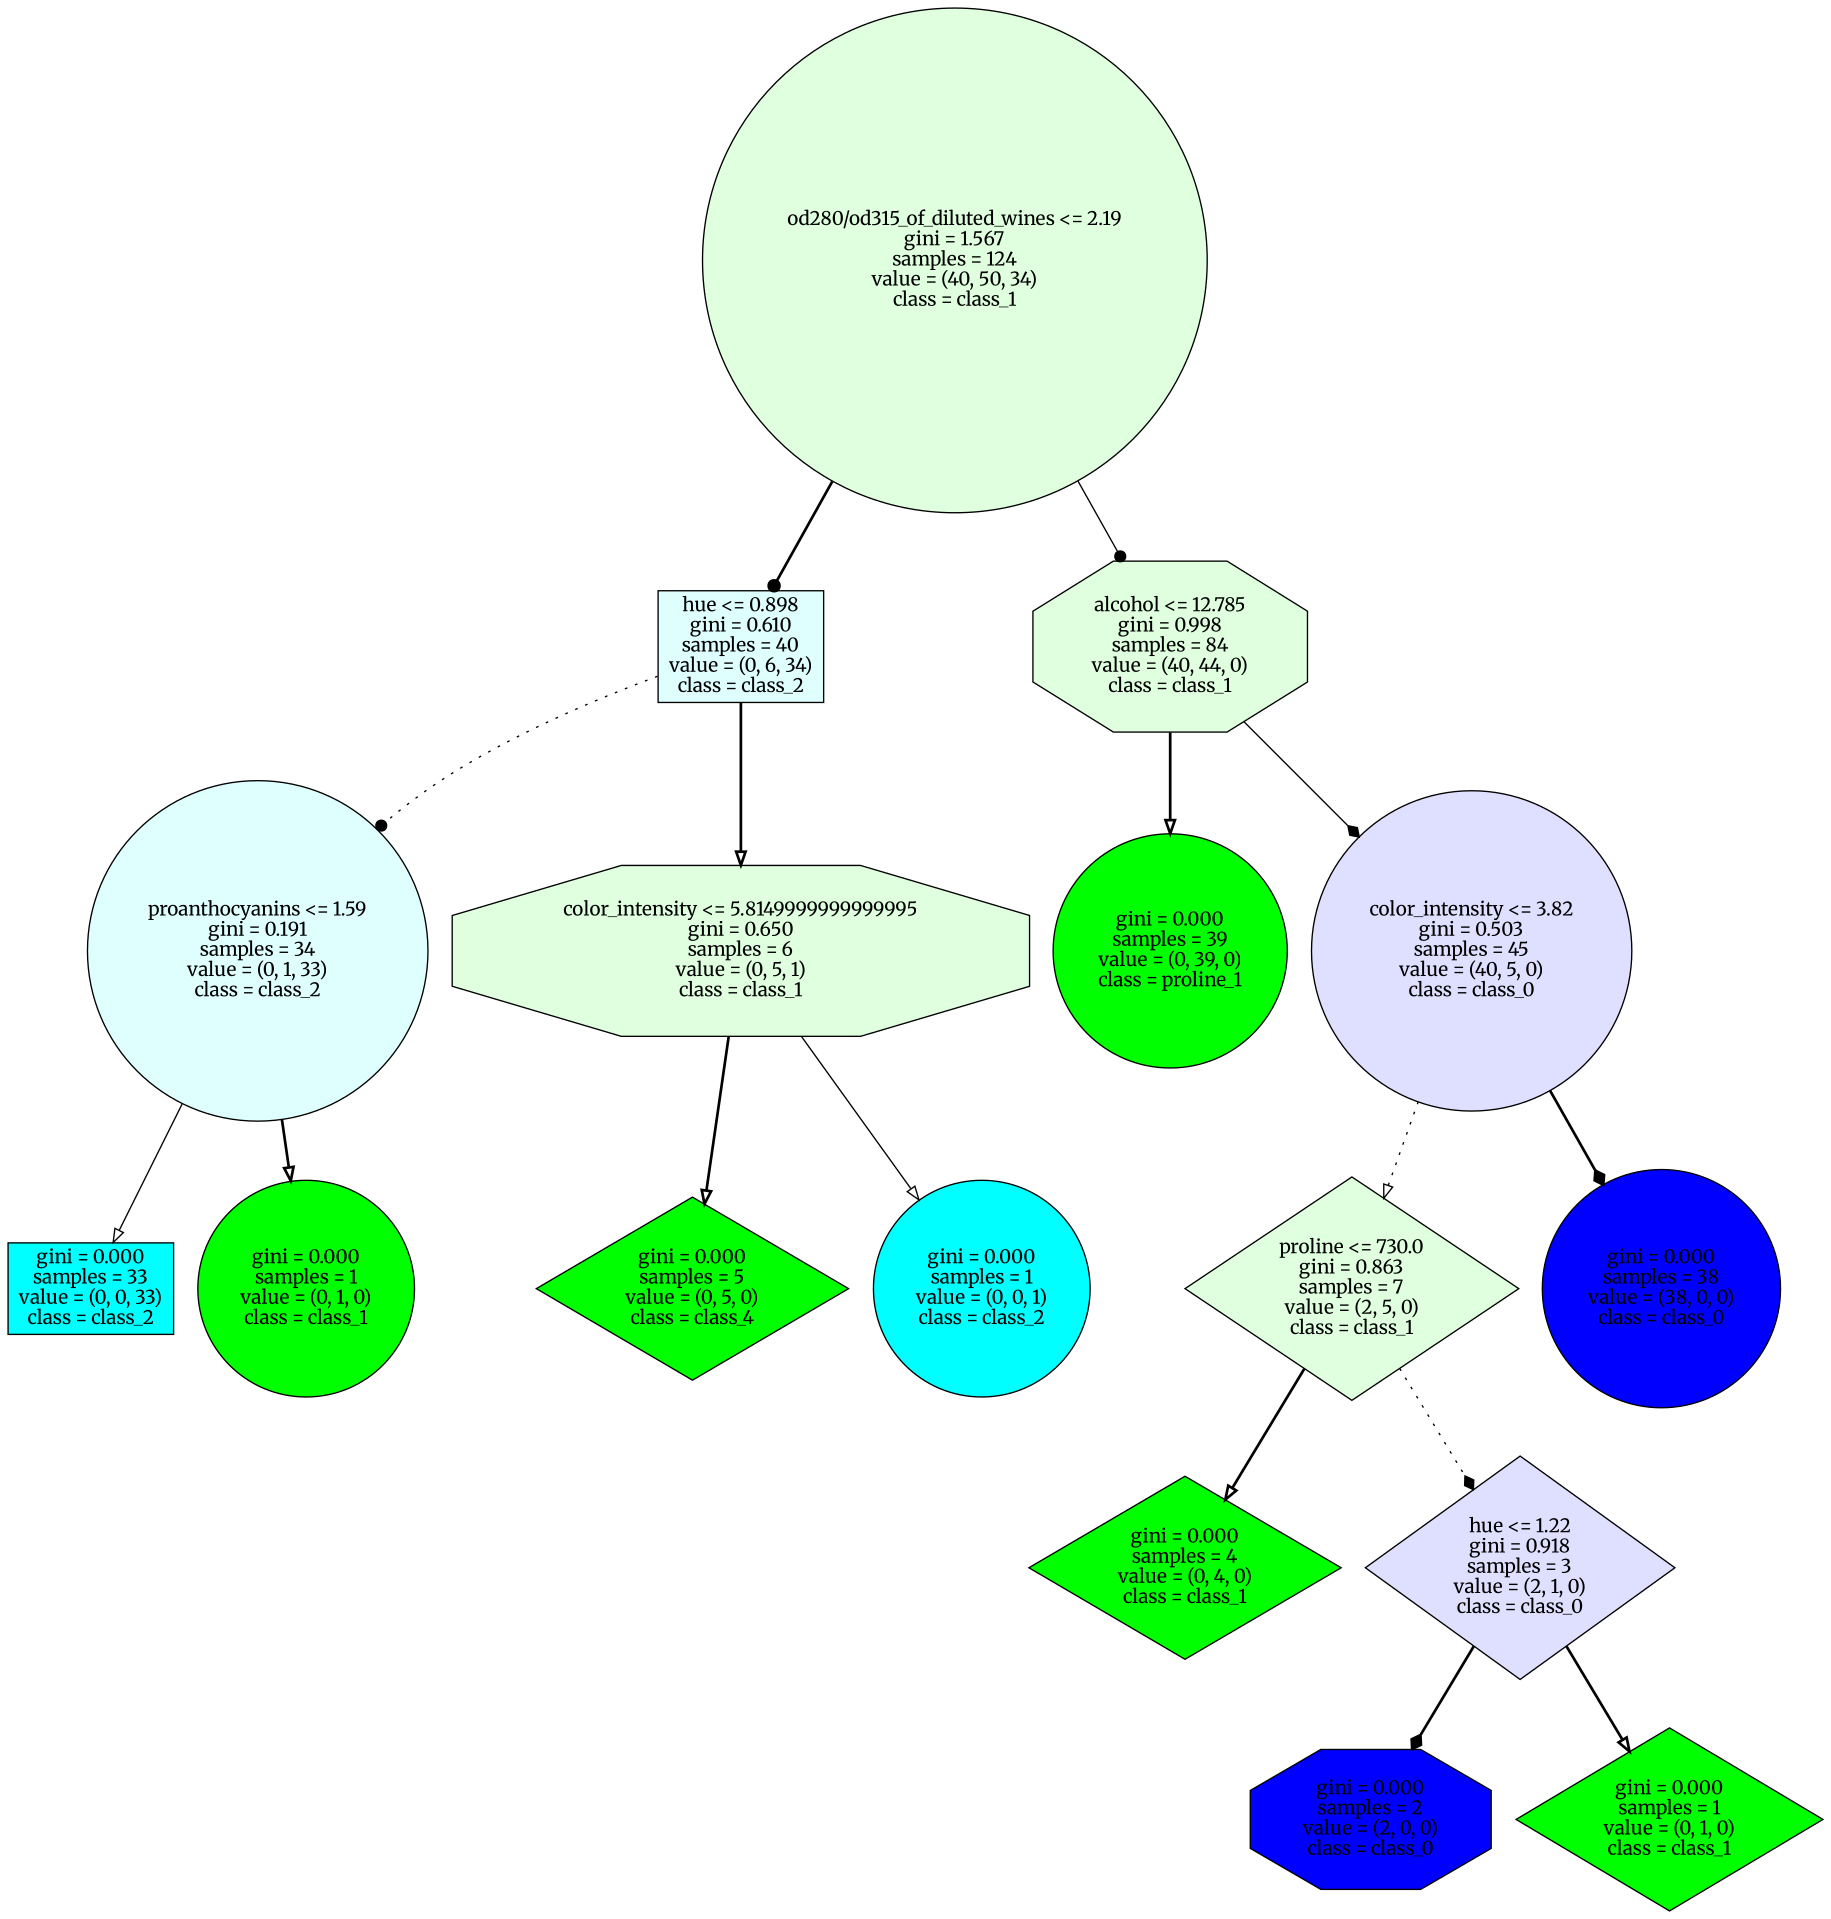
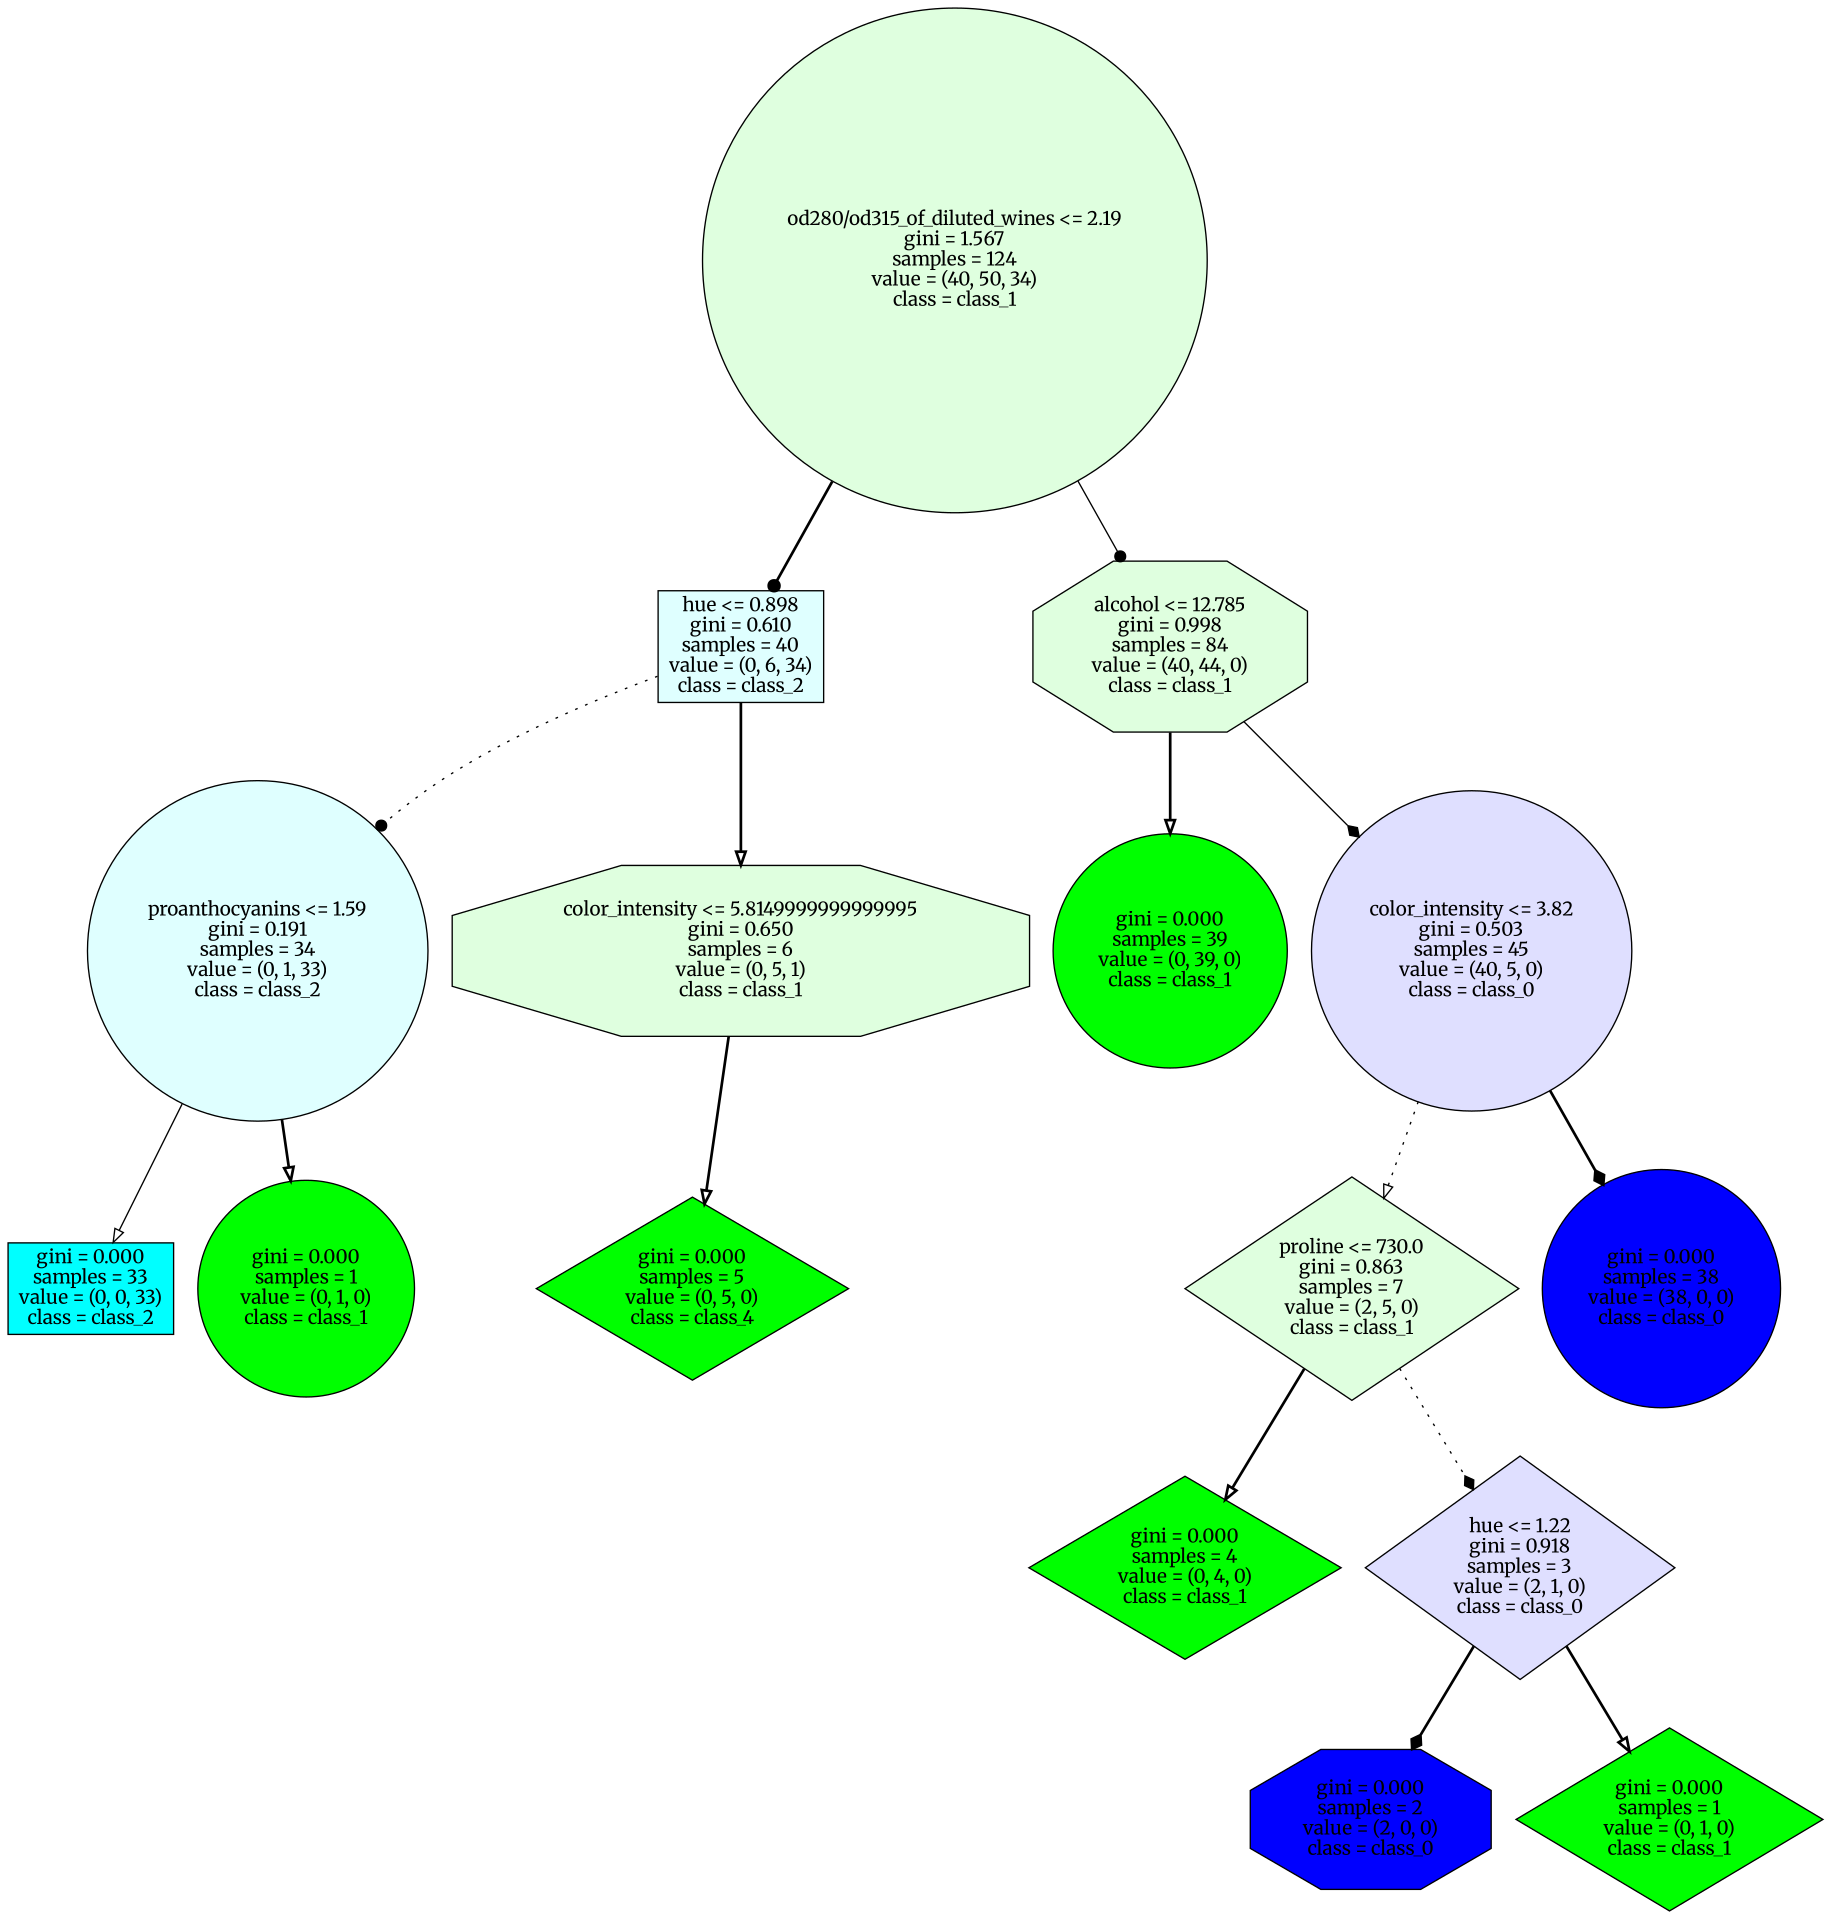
node "gini = 0.000 samples = 39 value = (0, 39, 0) class = proline_1": label "gini = 0.000 samples = 39 value = (0, 39, 0) class = proline_1" -> "gini = 0.000 samples = 39 value = (0, 39, 0) class = class_1"
node "gini = 0.000 samples = 1 value = (0, 0, 1) class = class_2": removed
